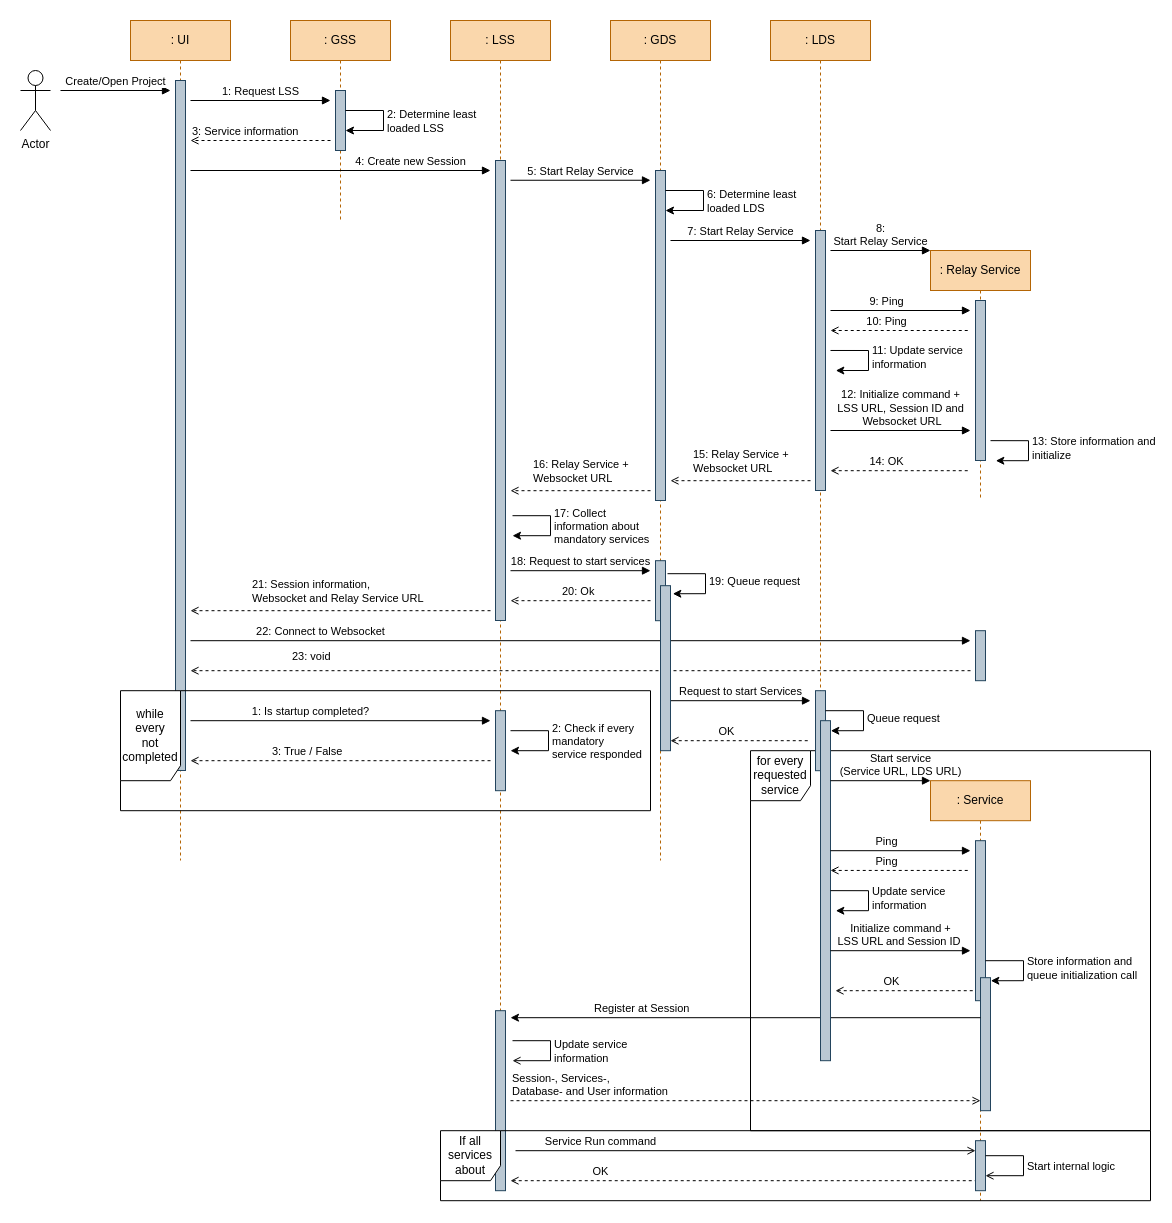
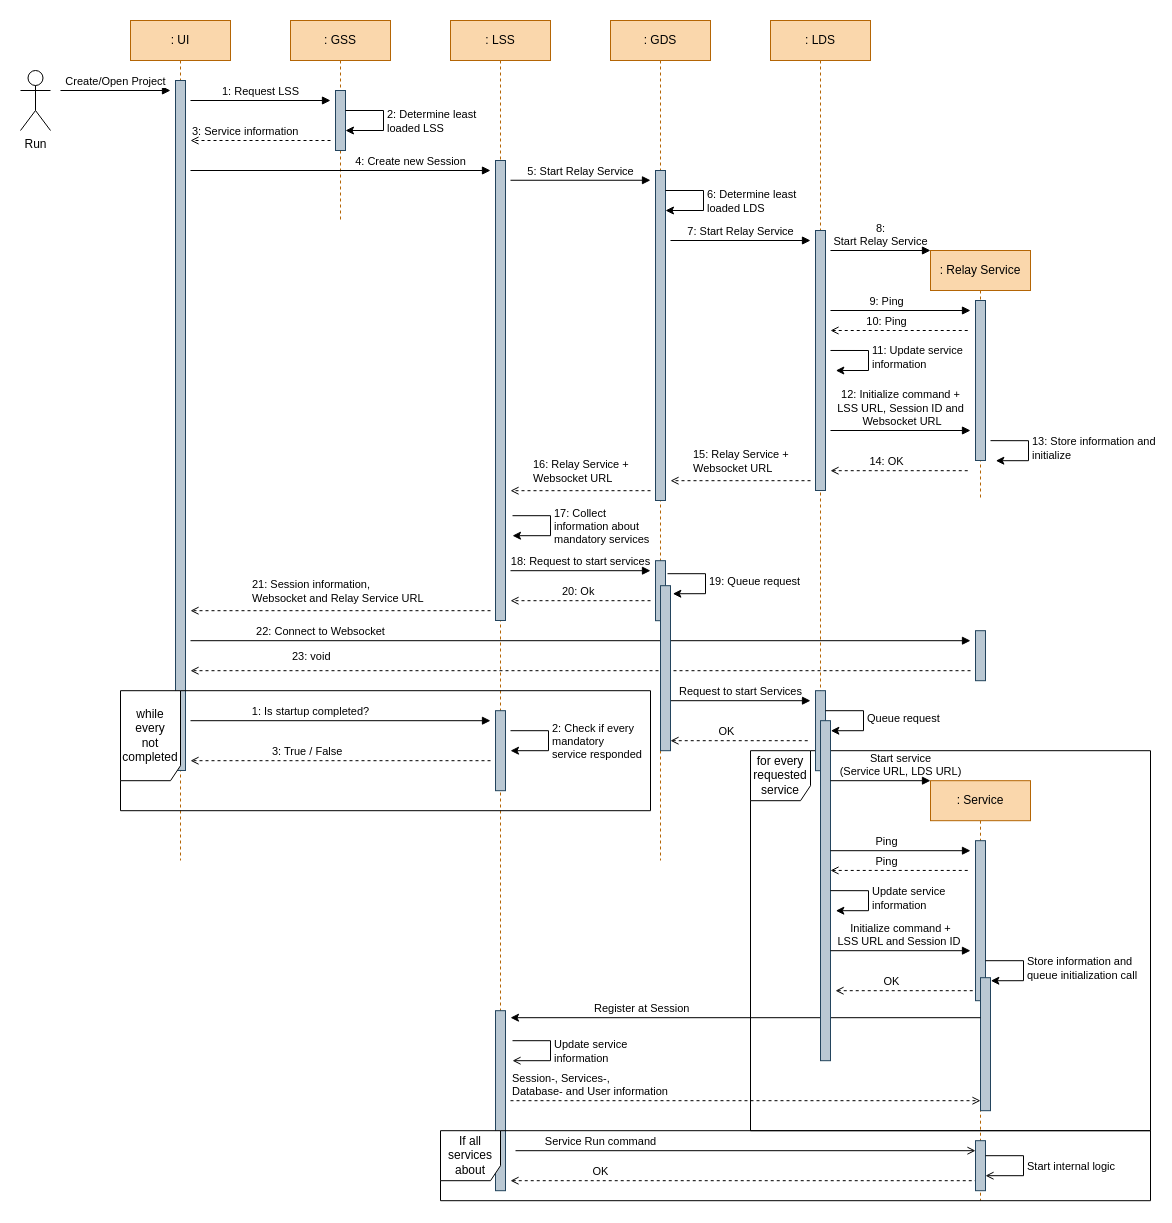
node "Actor": label "Actor" -> "Run"
